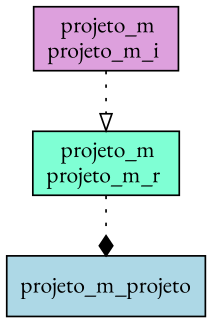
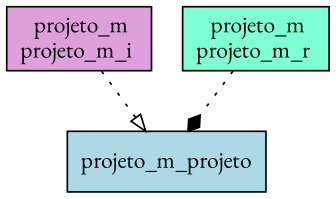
edge "projeto_m projeto_m_i" -> "projeto_m projeto_m_r": now "projeto_m projeto_m_i" -> "projeto_m_projeto"
